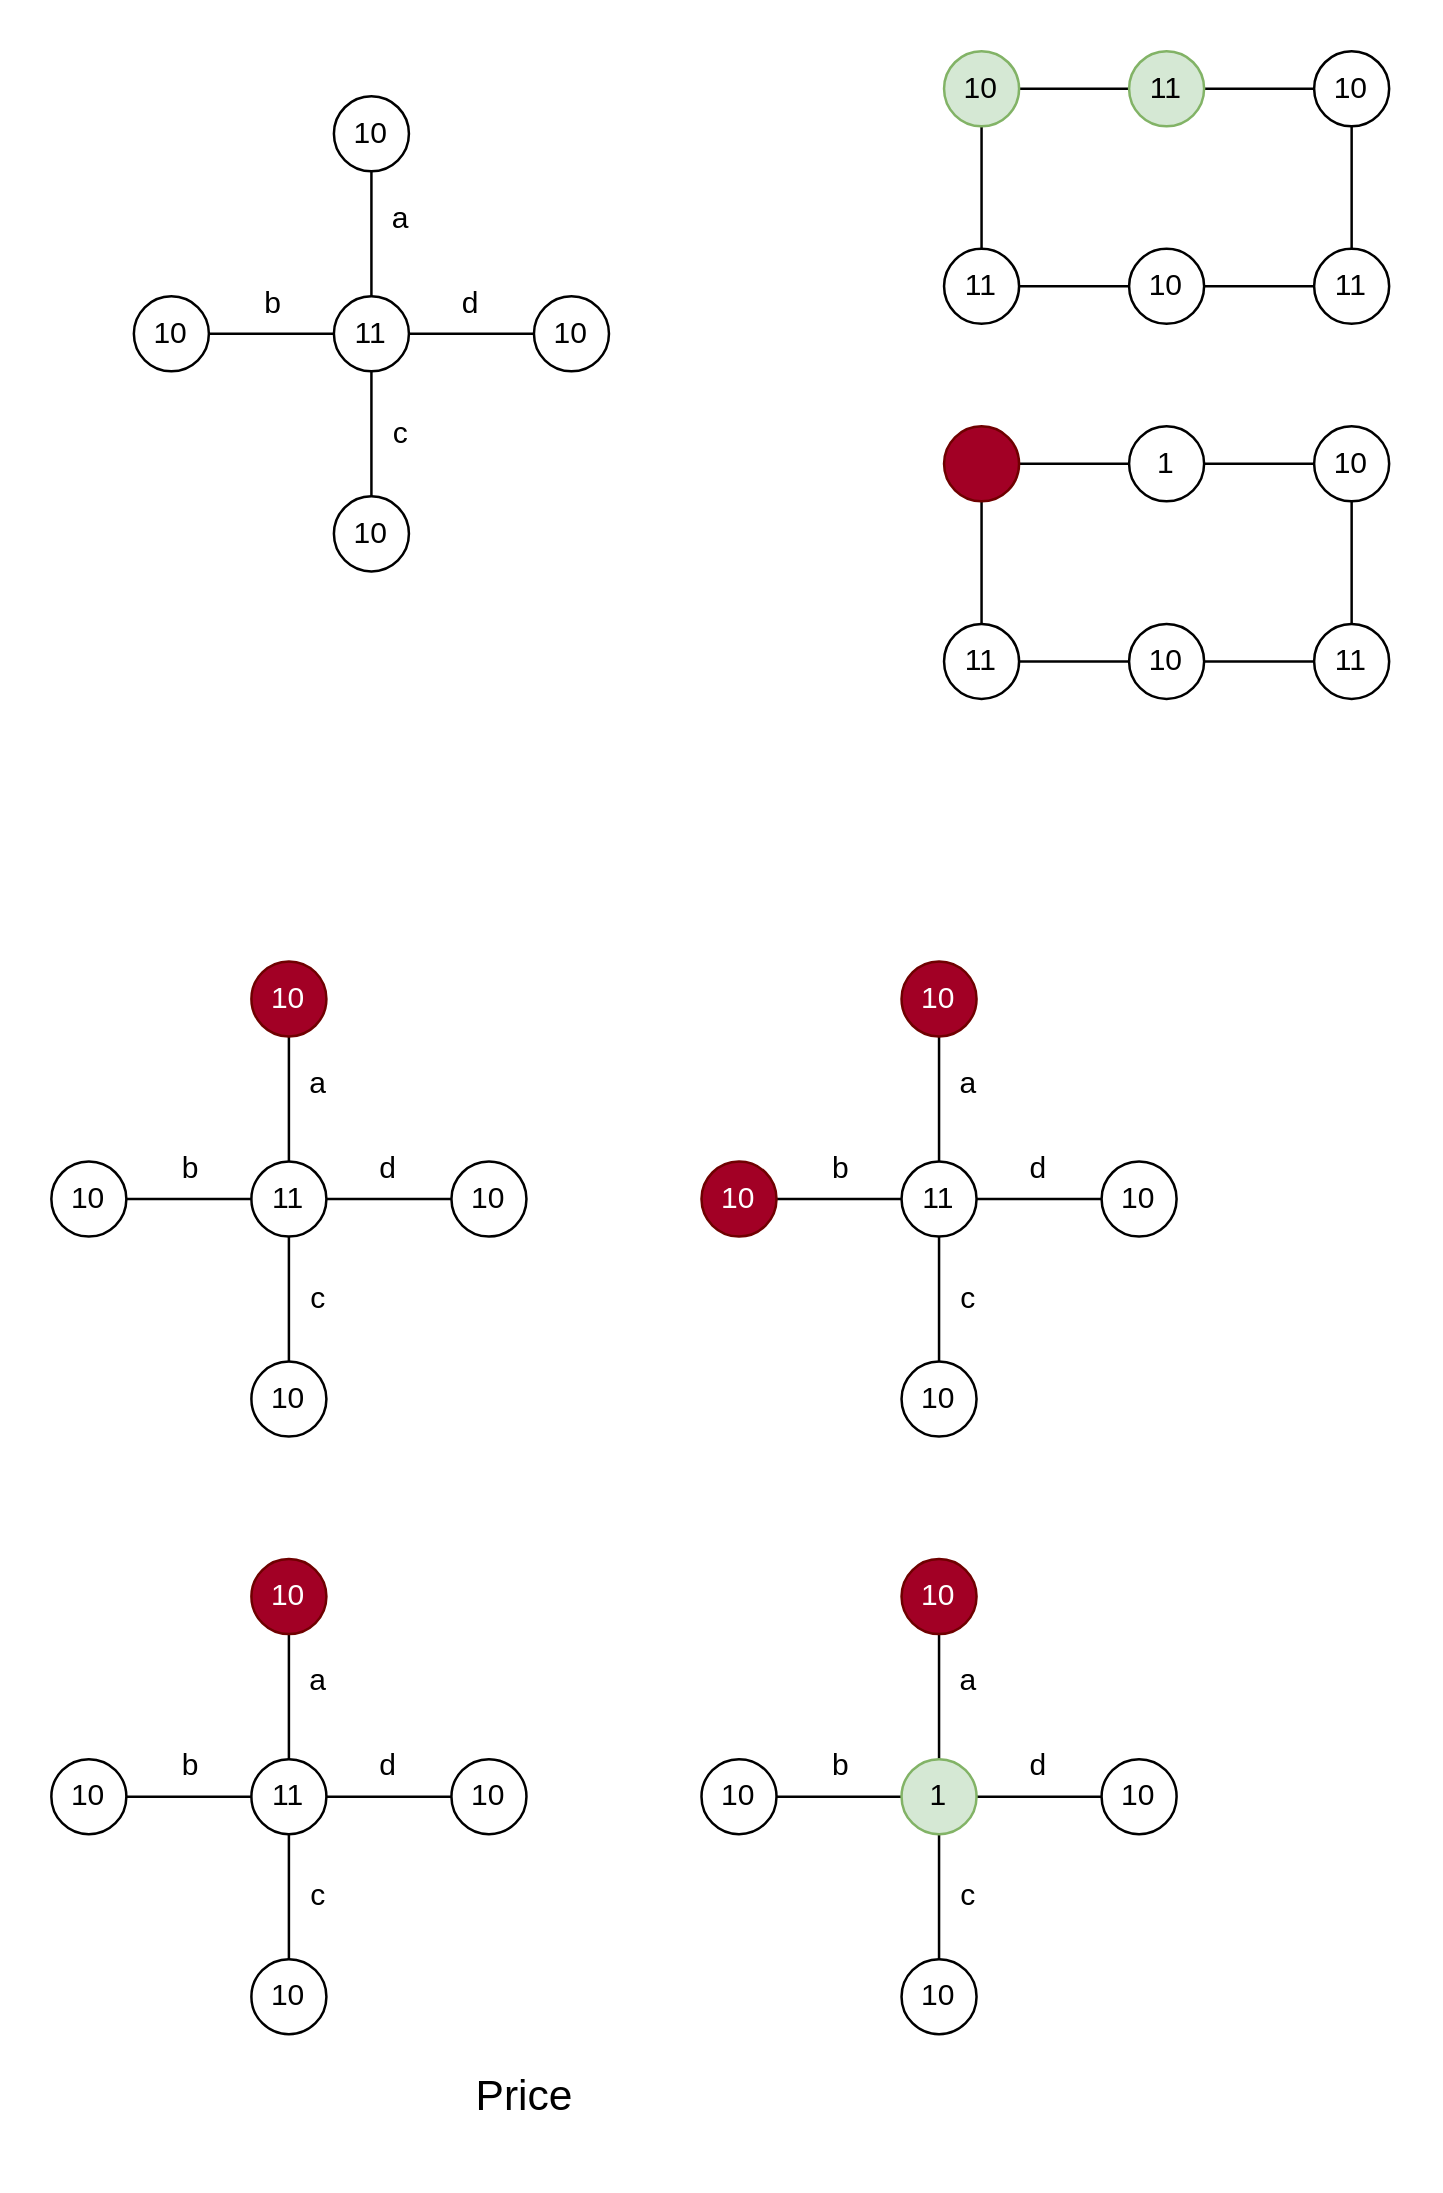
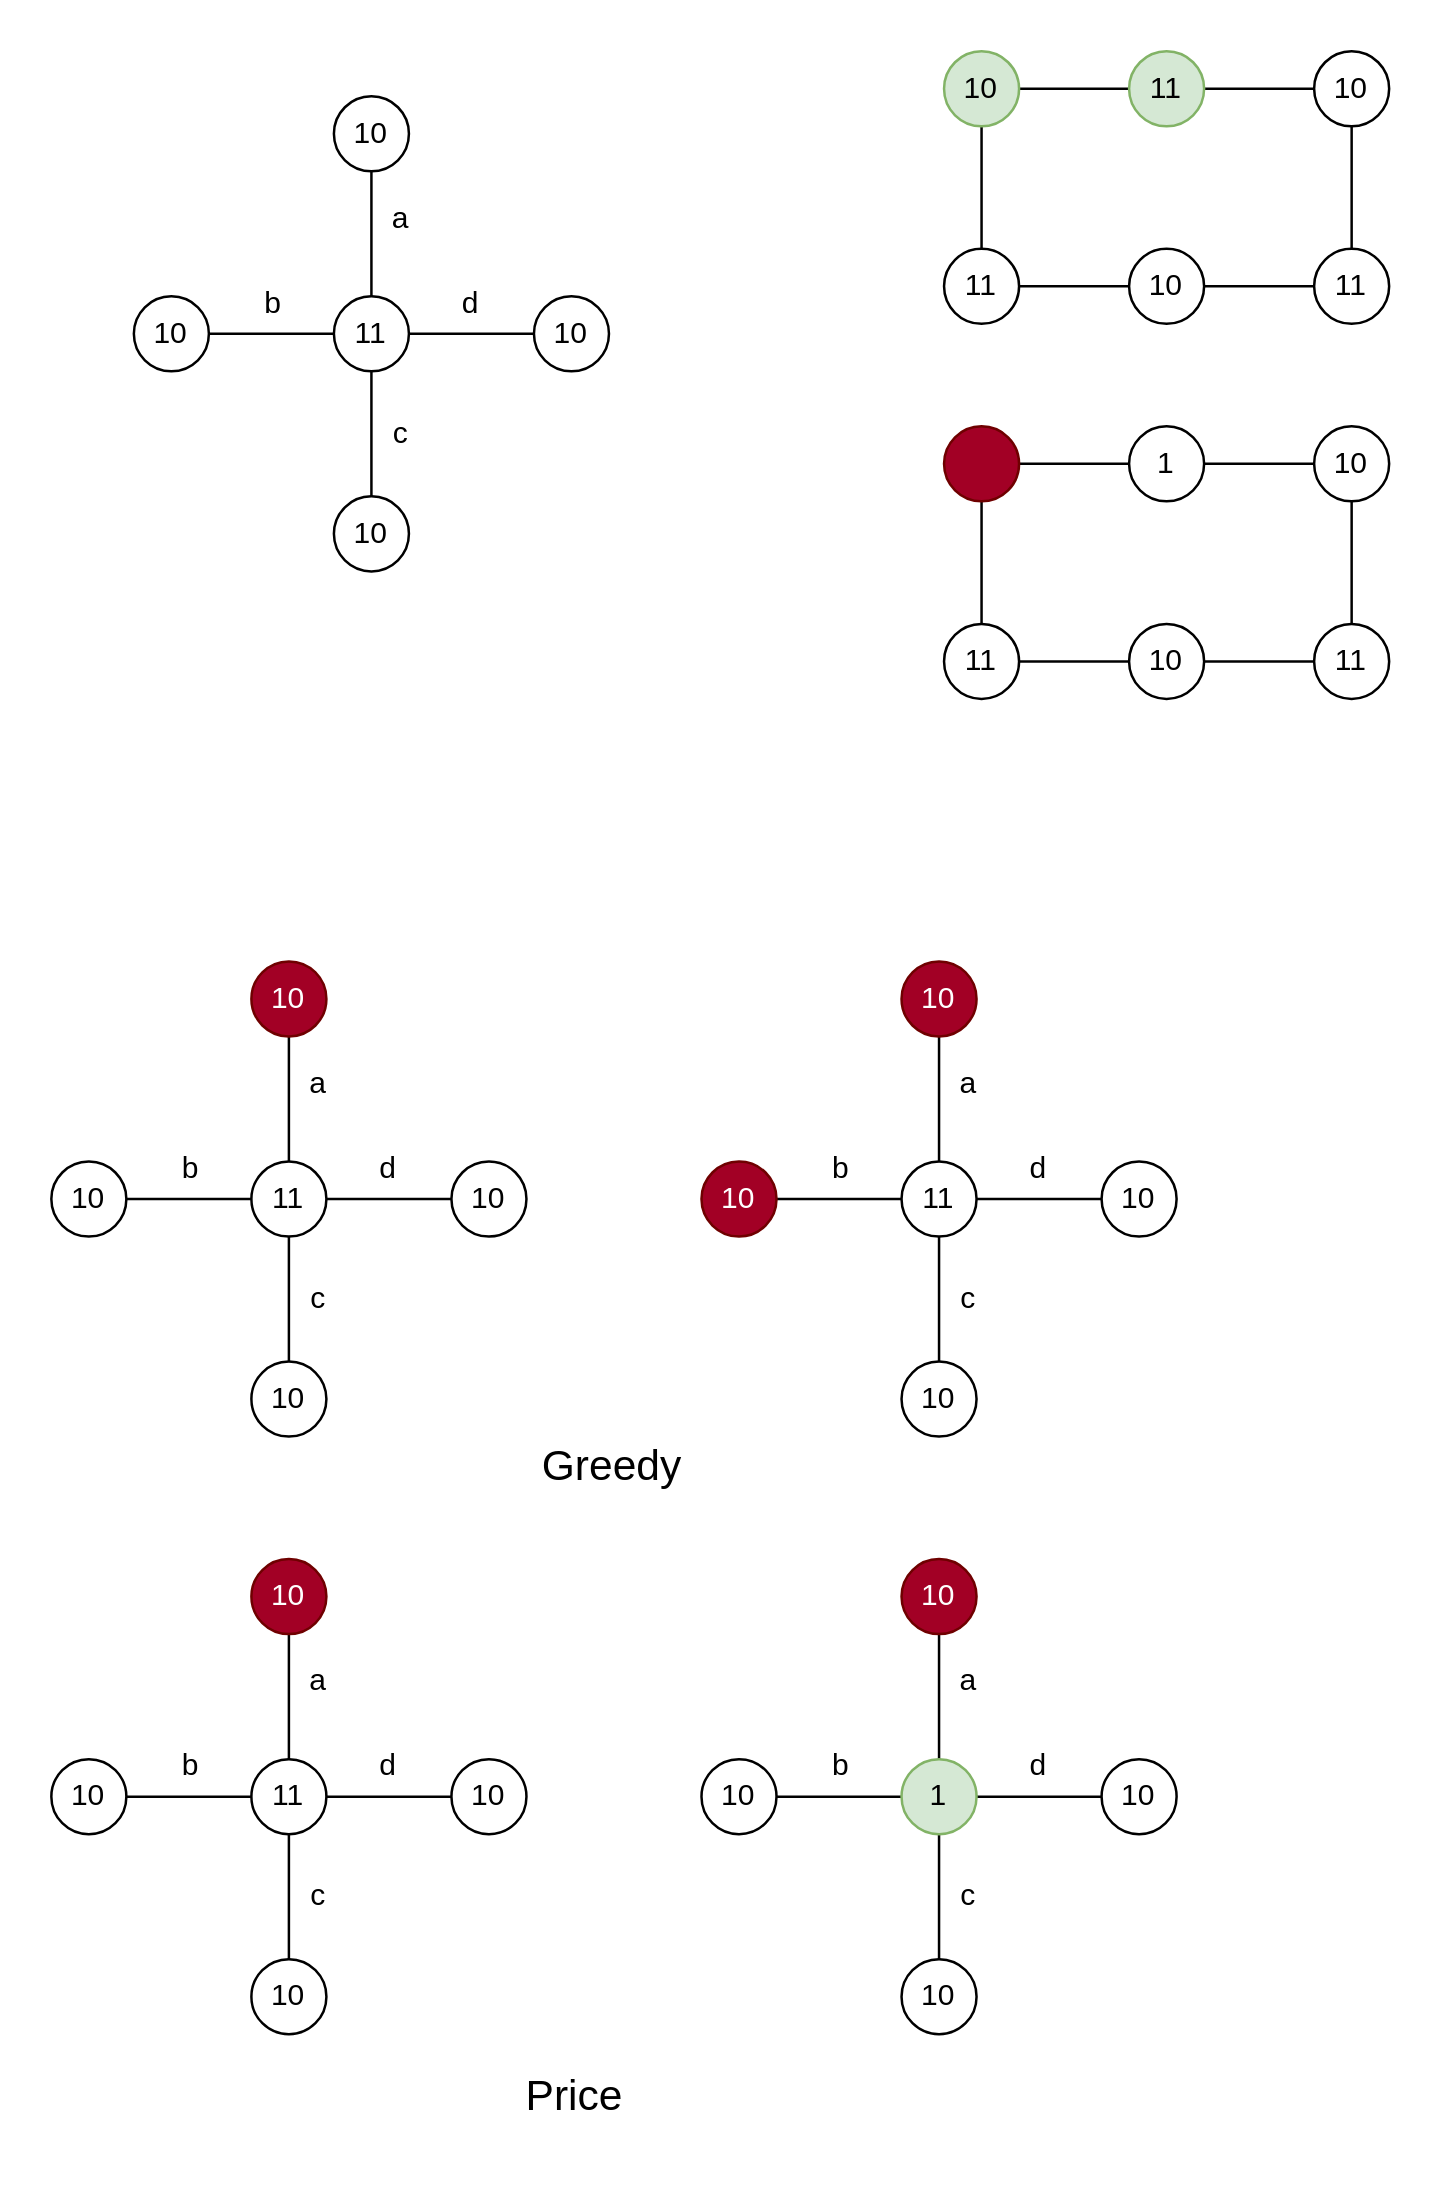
node "Greedy": added
node "Price": moved (523, 2099) -> (573, 2099)
